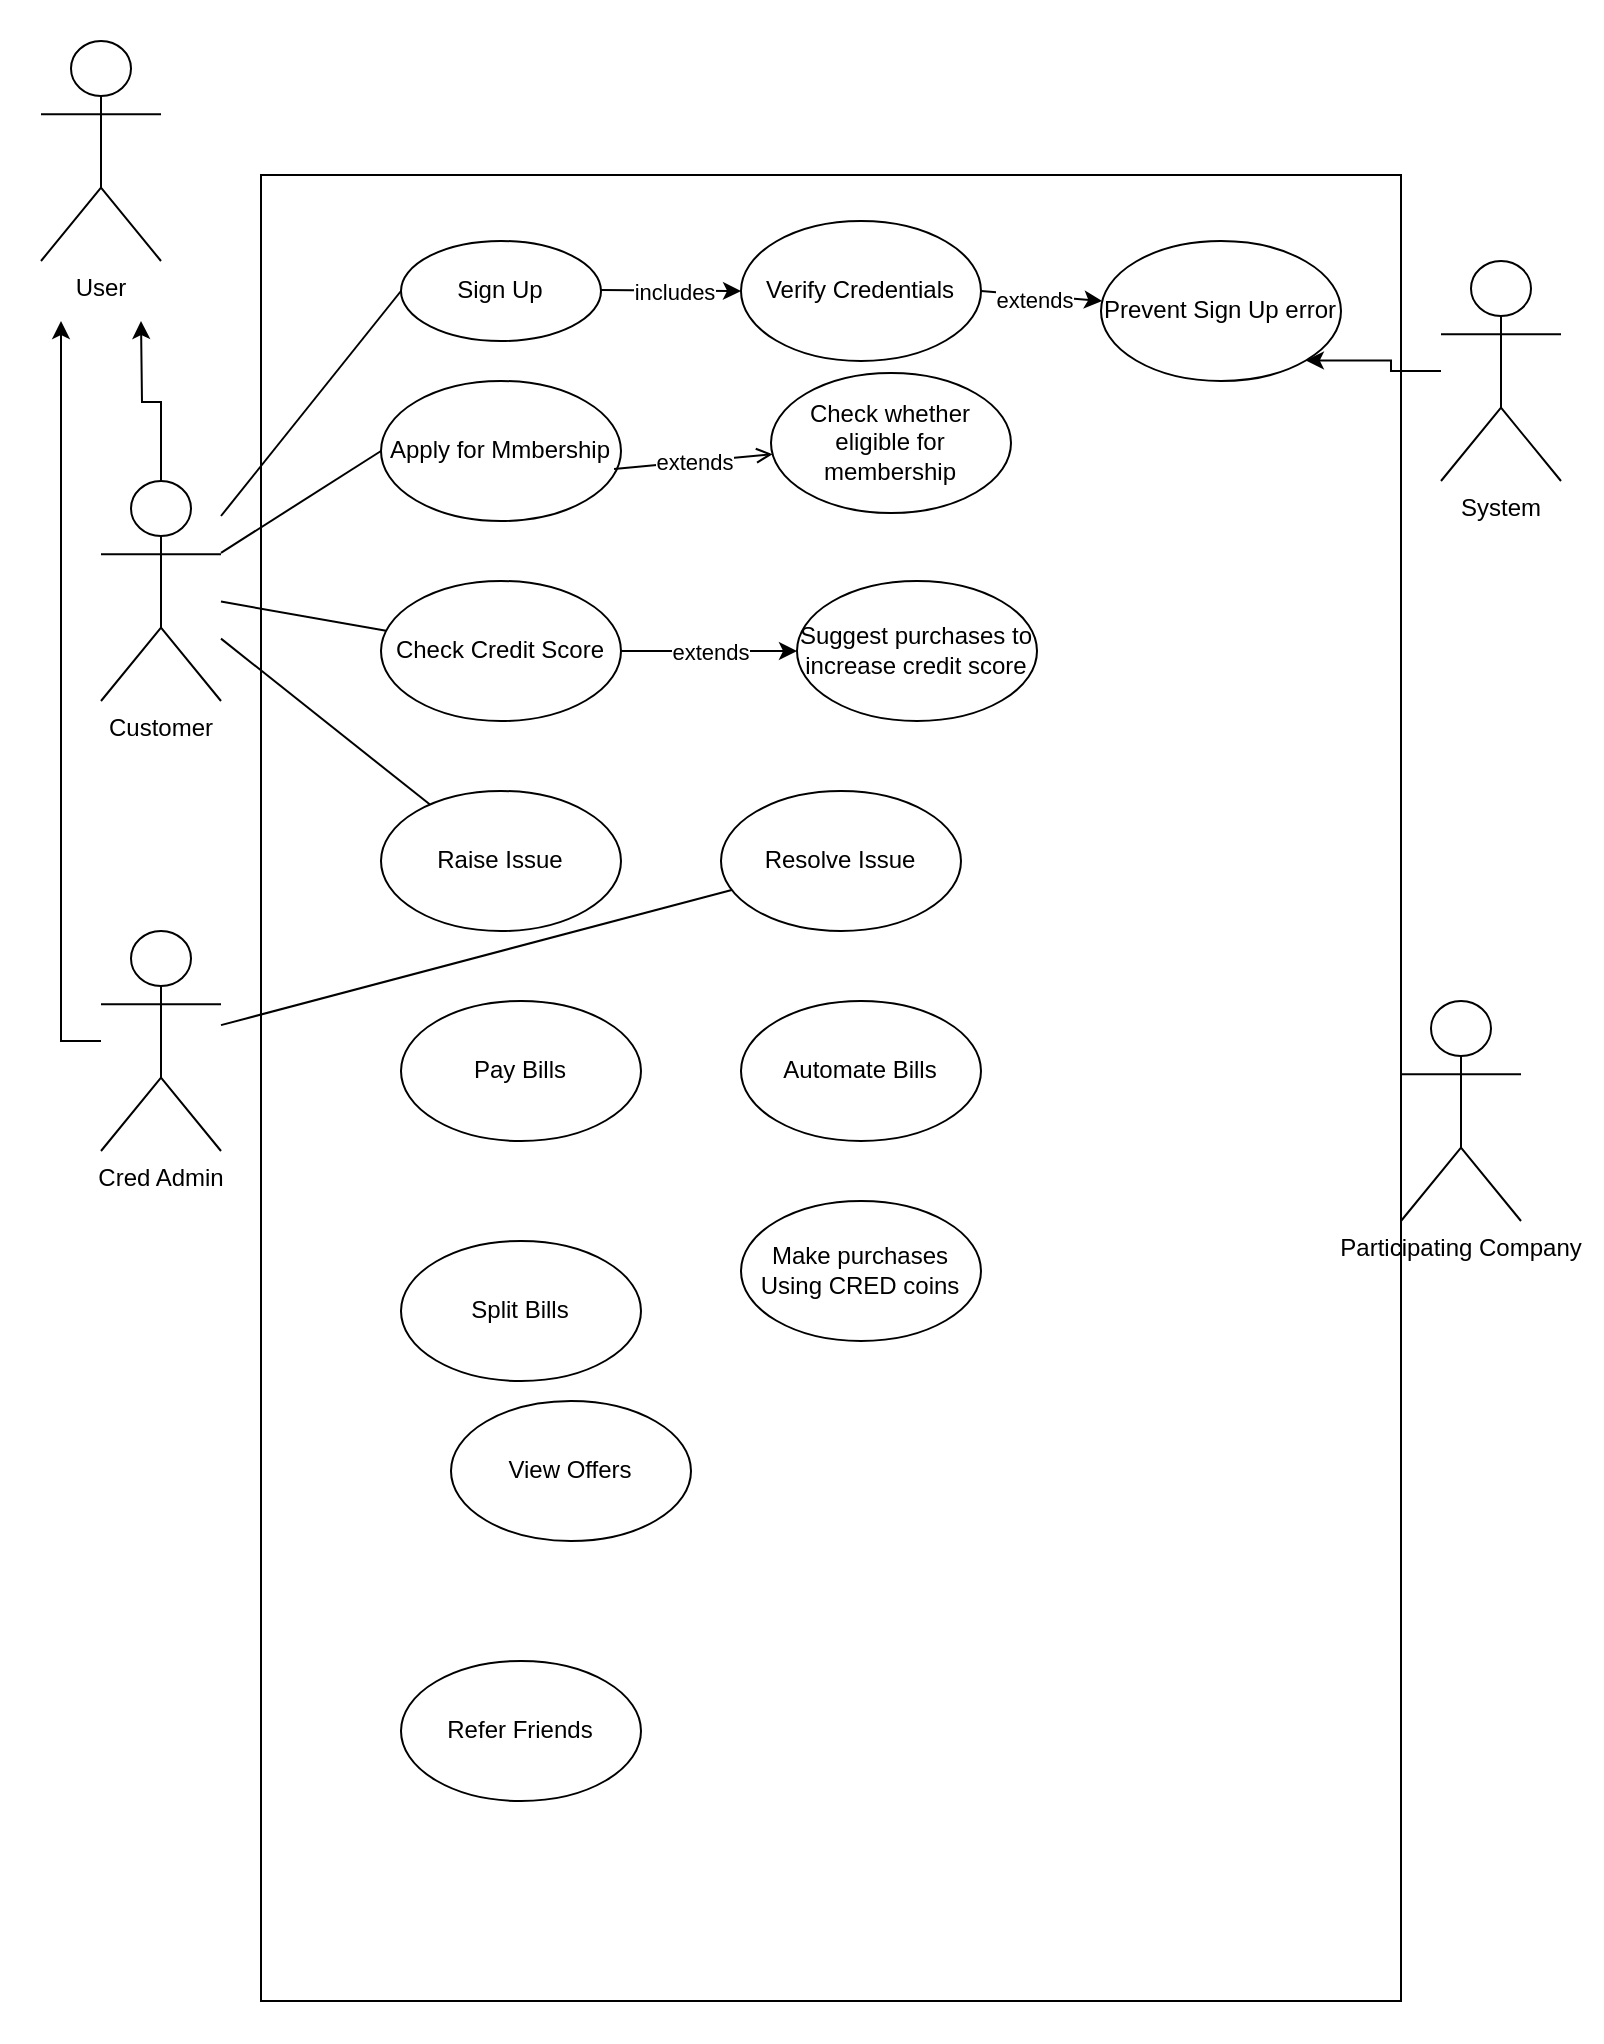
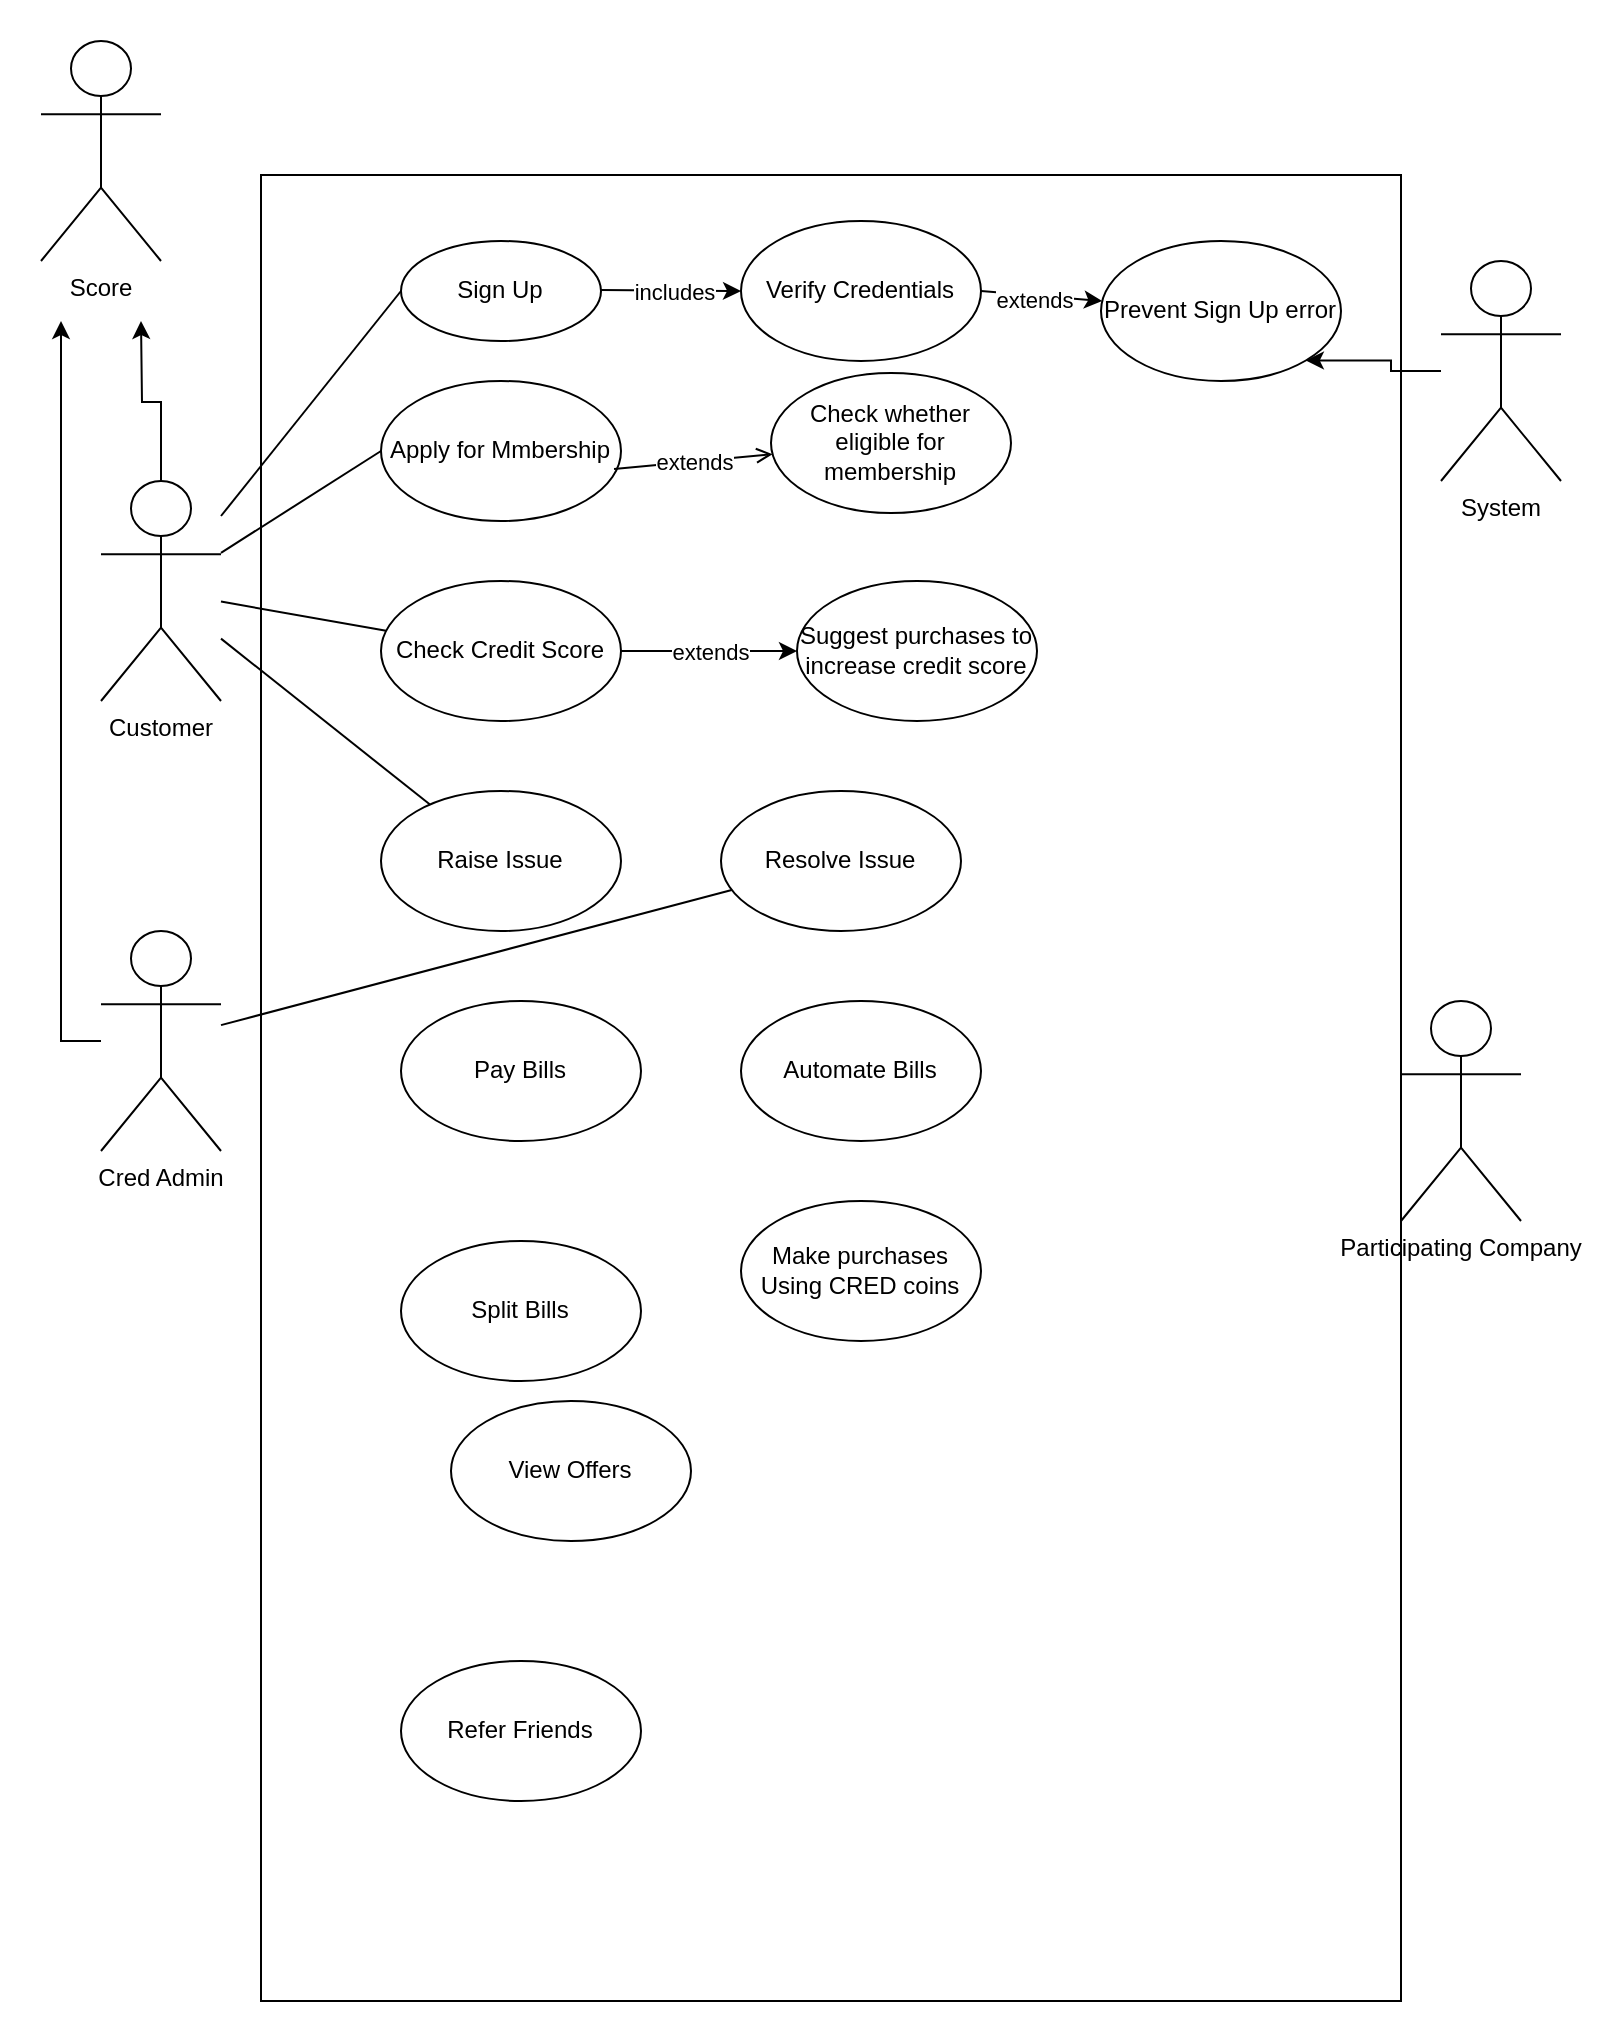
node "User": label "User" -> "Score"
